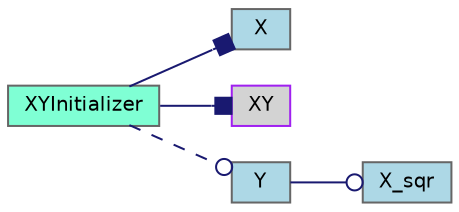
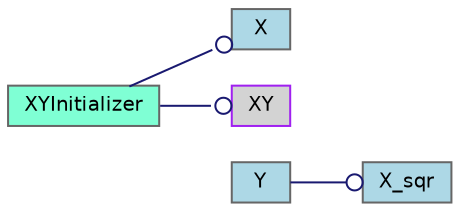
edge "XYInitializer" -> "X": arrowhead box -> odot
edge "XYInitializer" -> "XY": arrowhead box -> odot
edge "XYInitializer" -> "Y": removed
